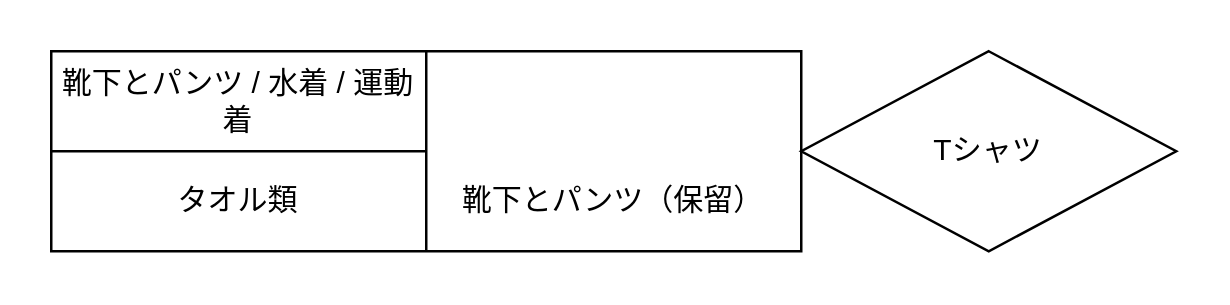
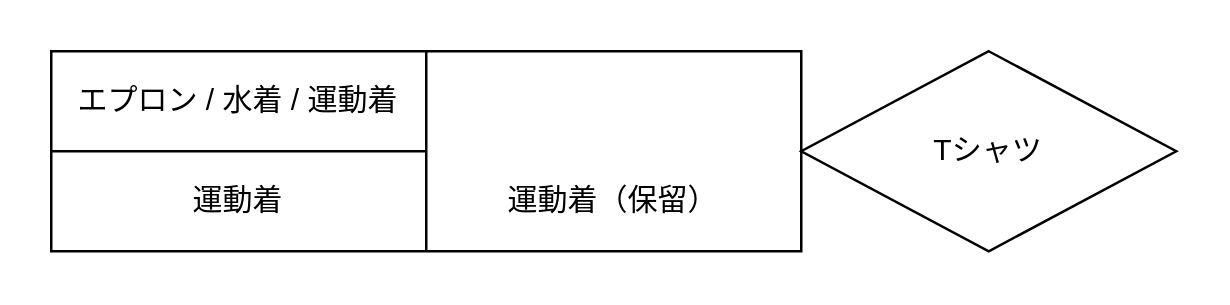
node "靴下とパンツ / 水着 / 運動着": label "靴下とパンツ / 水着 / 運動着" -> "エプロン / 水着 / 運動着"
node "タオル類": label "タオル類" -> "運動着"
node "靴下とパンツ（保留）": label "靴下とパンツ（保留）" -> "運動着（保留）"
